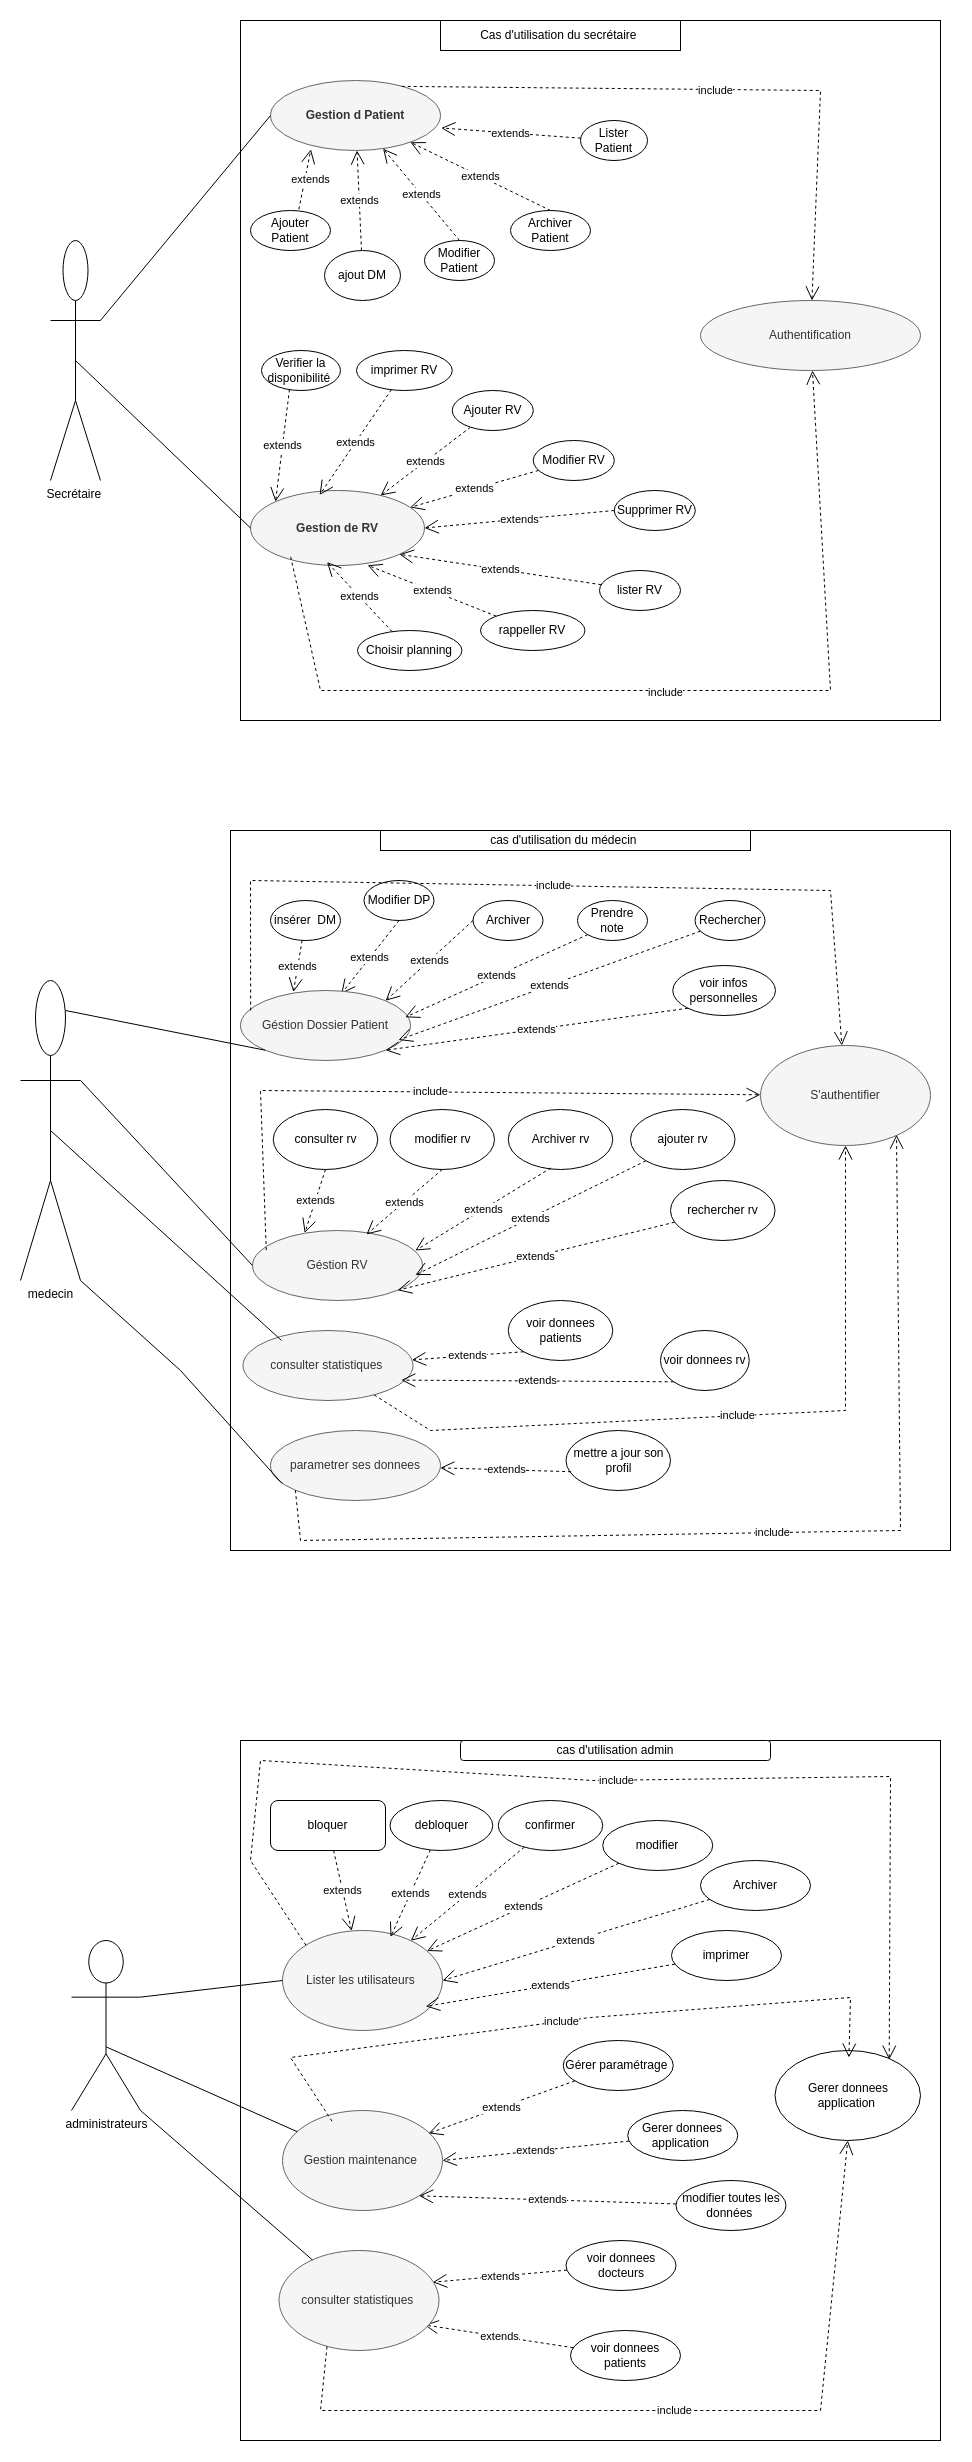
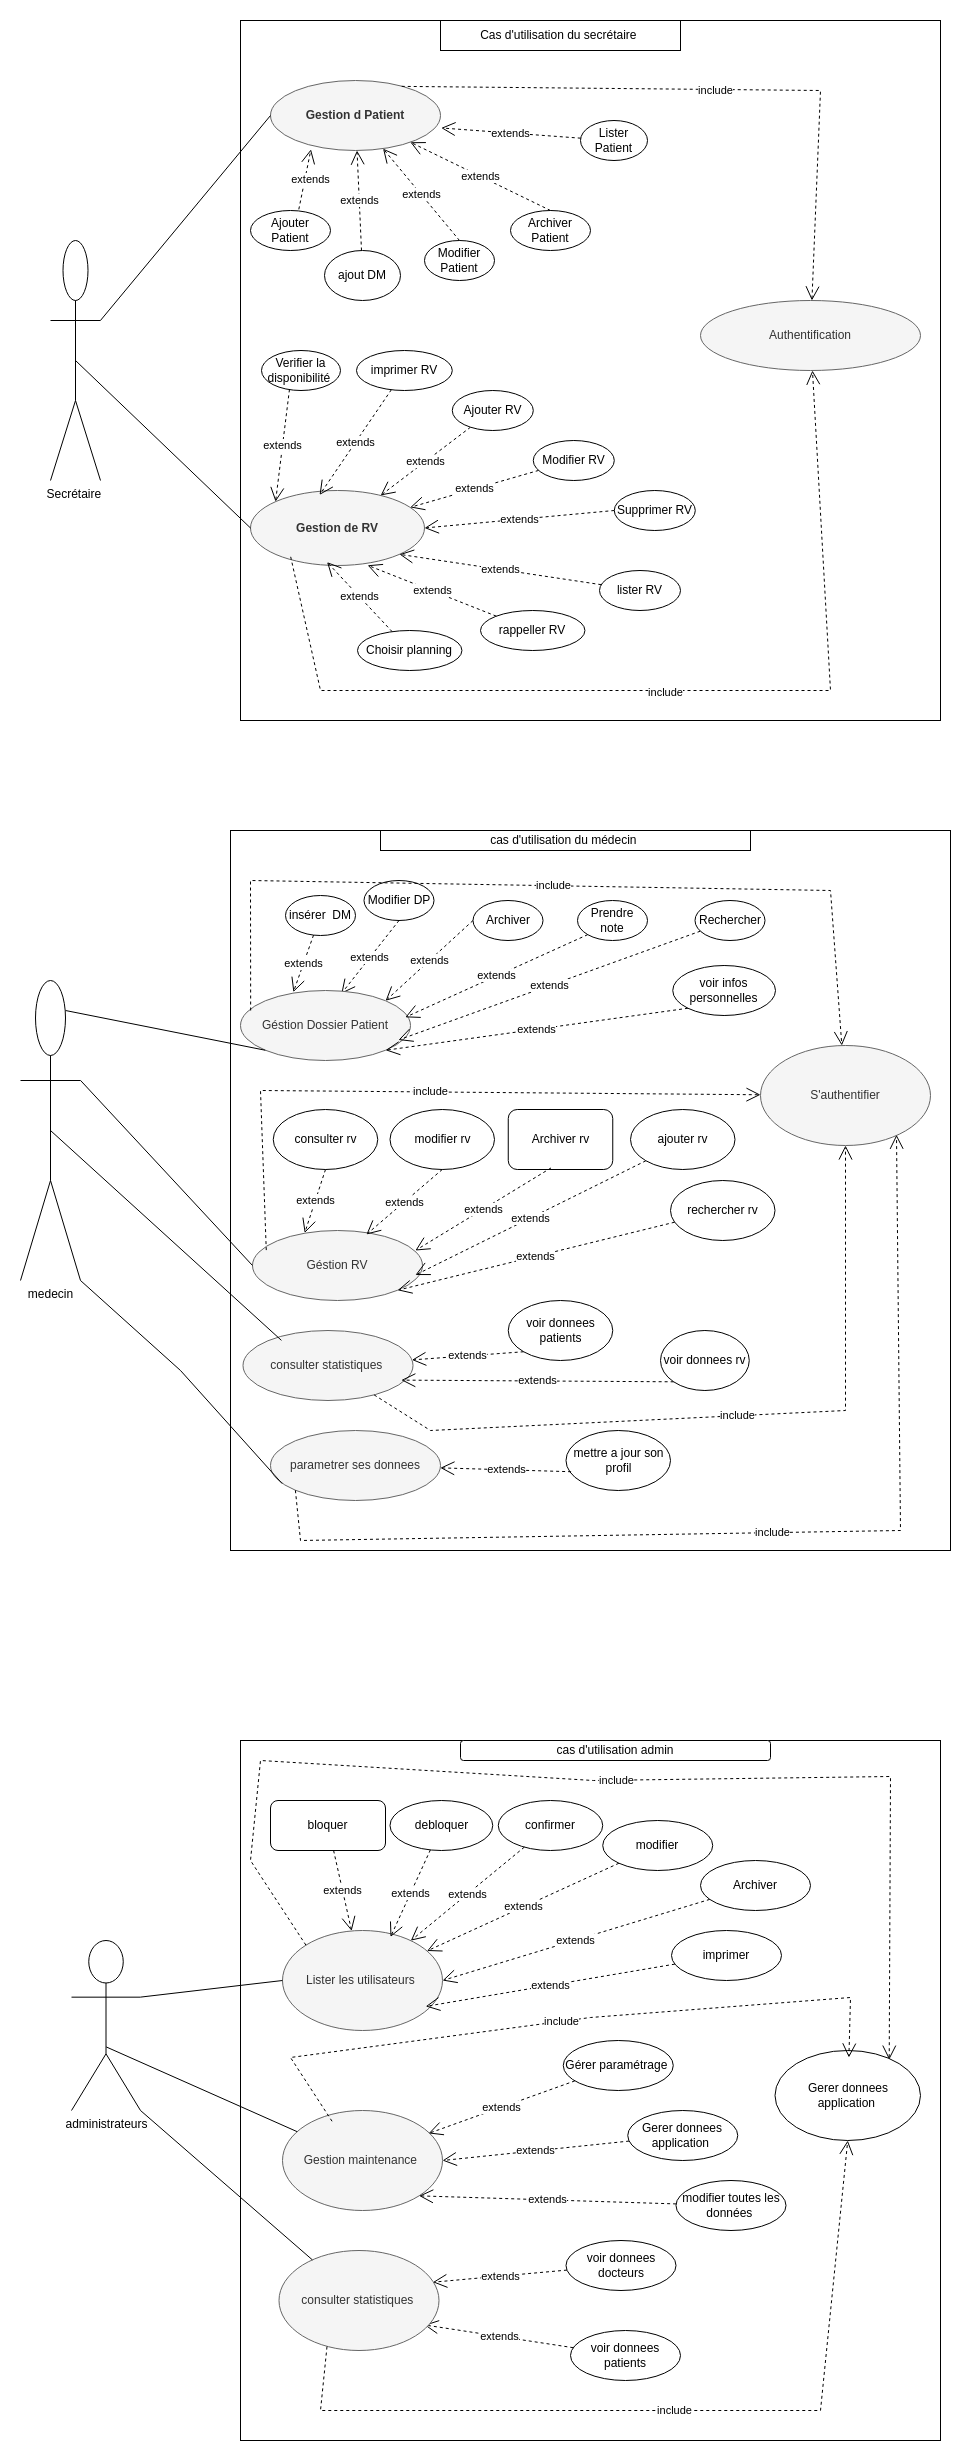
node "insérer DM": moved (306, 921) -> (321, 916)
node "Archiver rv": shape ellipse -> rounded rectangle
